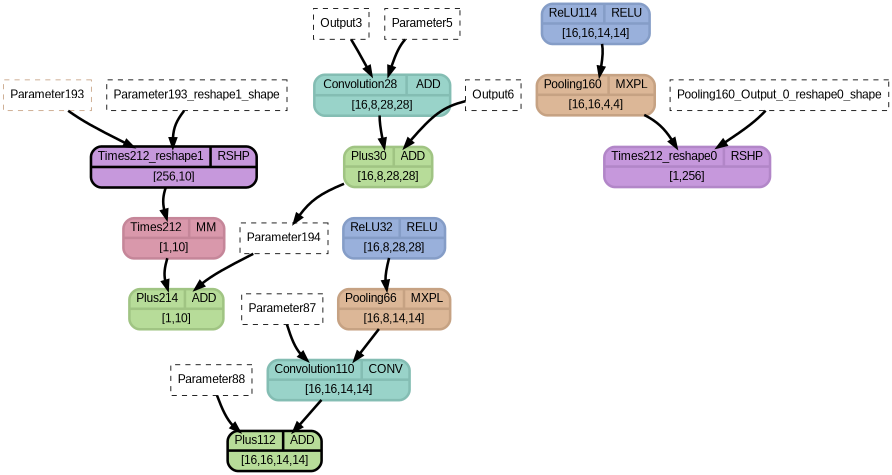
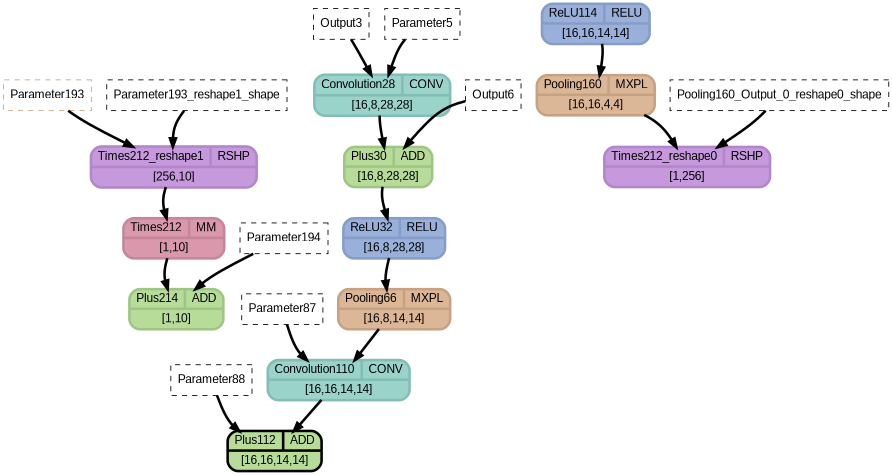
node "Convolution28": text "ADD" -> "CONV"
node "Times212_reshape1": color black -> #b286c8
edge "Plus30" -> "Parameter194": now "Plus30" -> "ReLU32"
